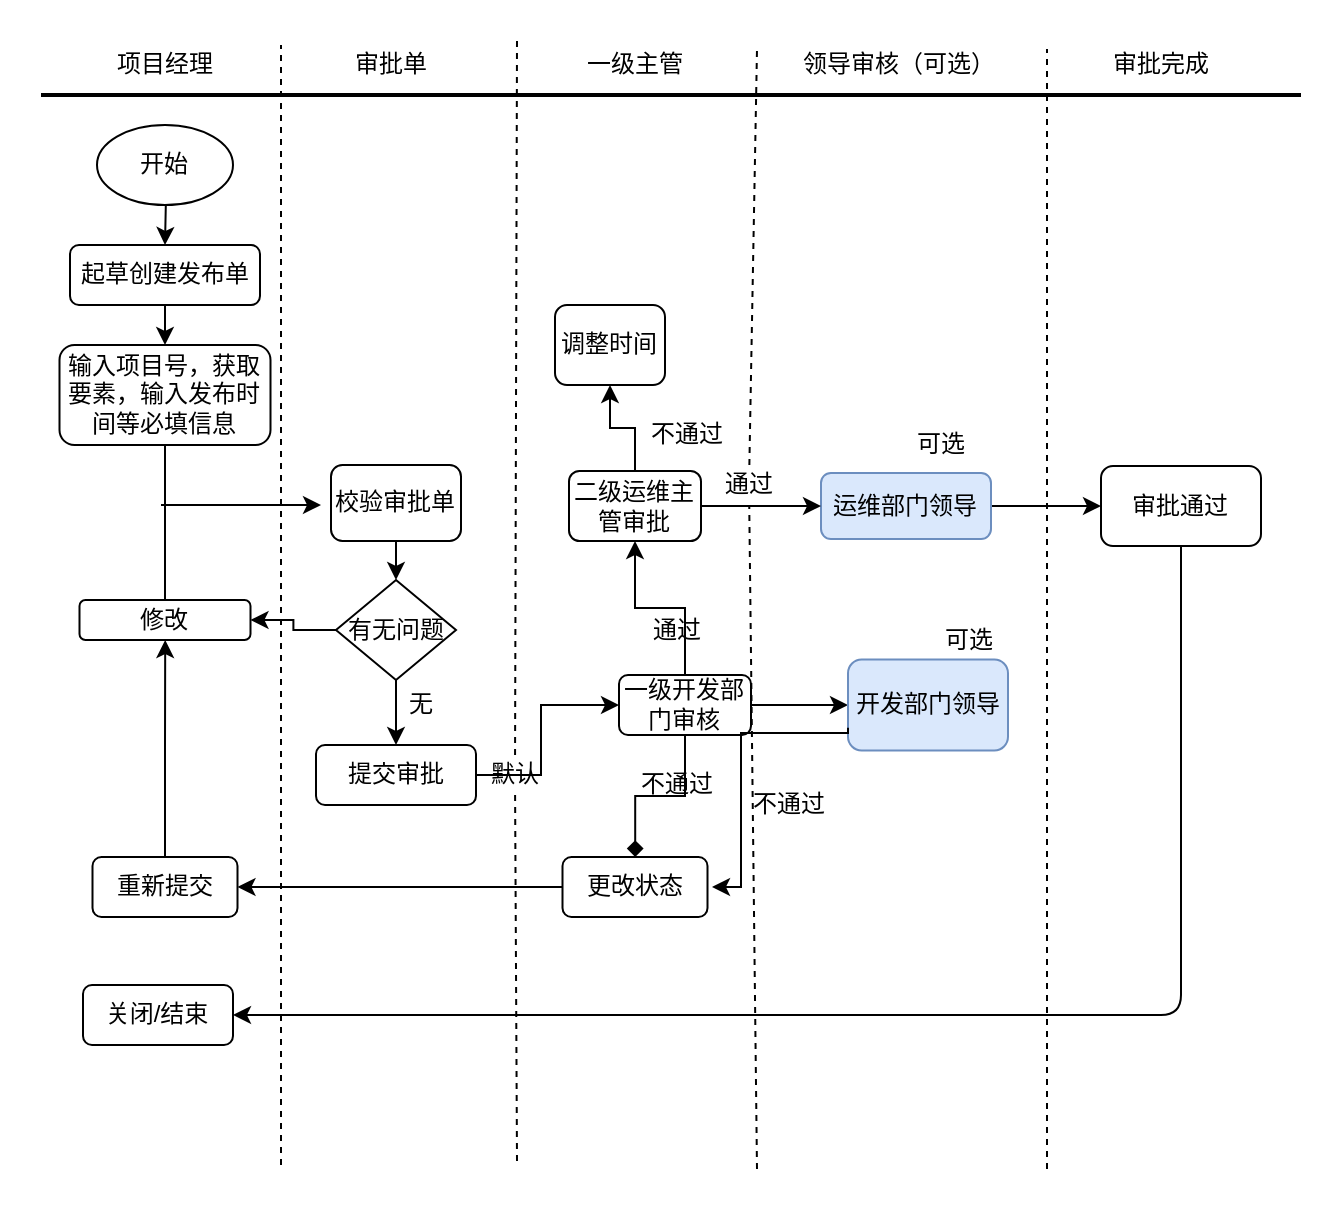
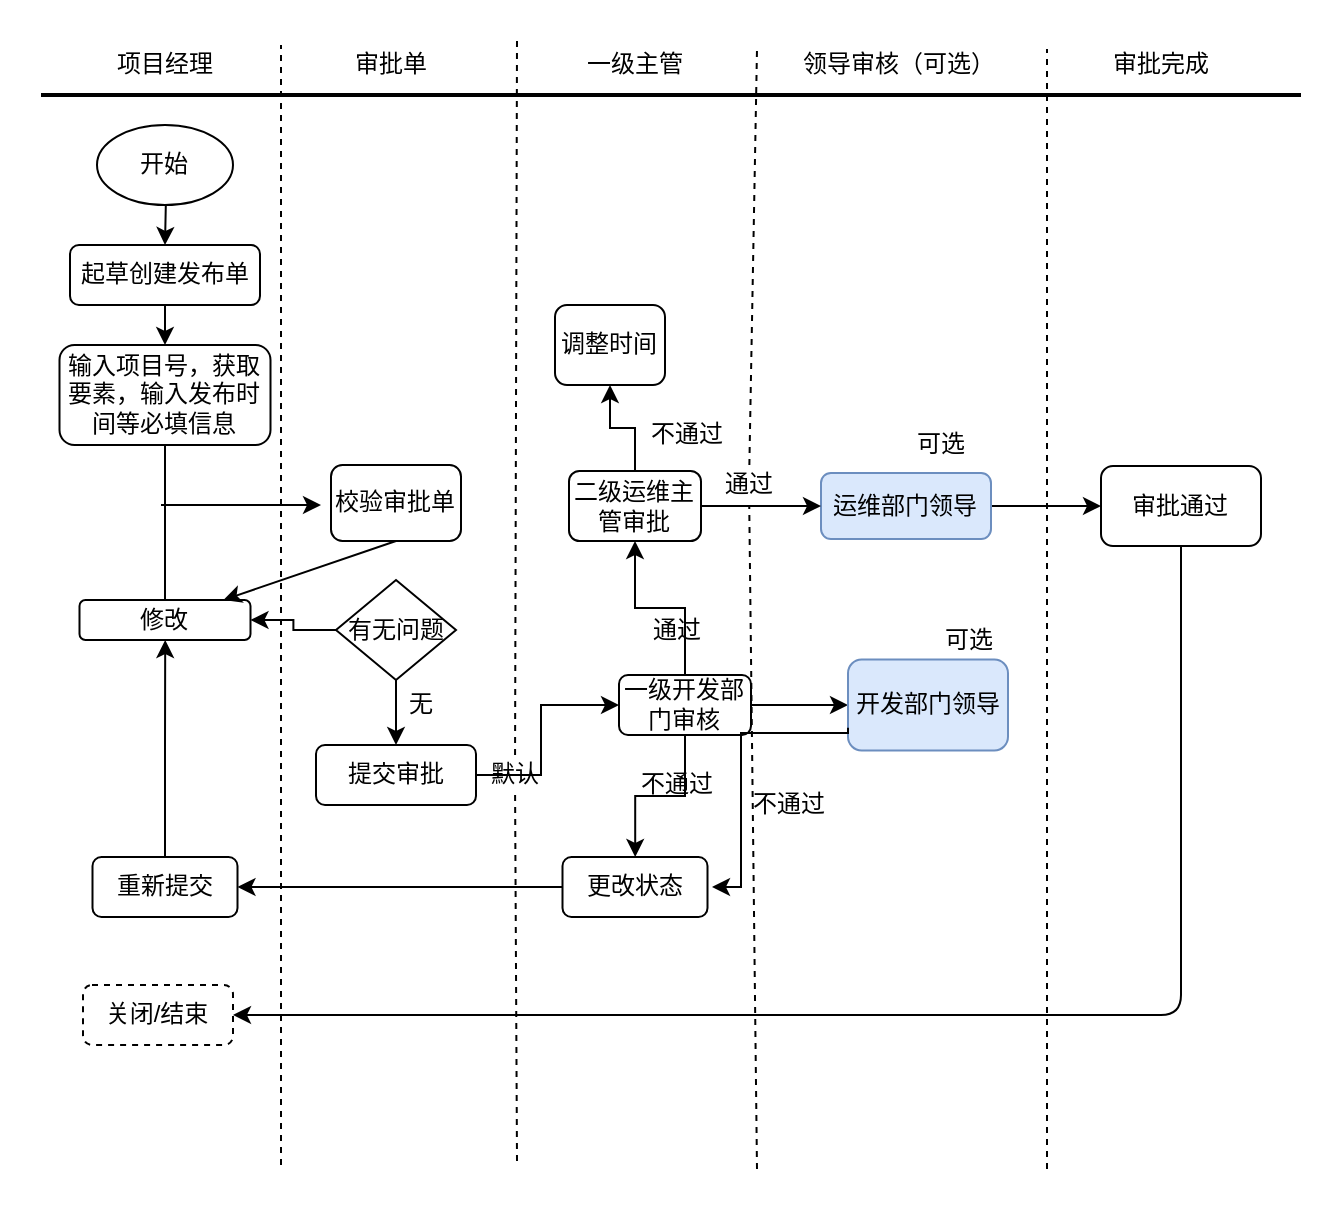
edge "校验审批单" -> "有无问题": now "校验审批单" -> "修改"
edge "一级开发部门审核" -> "更改状态": arrowhead diamond -> classic
node "关闭/结束": style solid -> dashed
